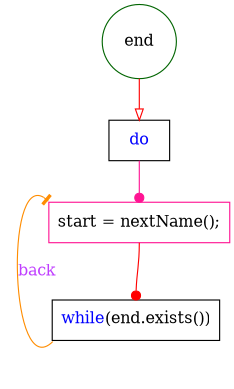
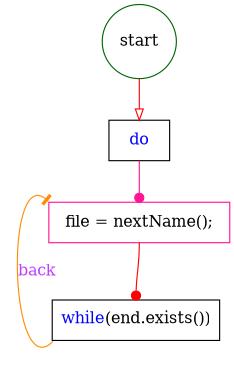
node "end": label "end" -> "start"
node "start = nextName();": label "start = nextName();" -> "file = nextName();"
